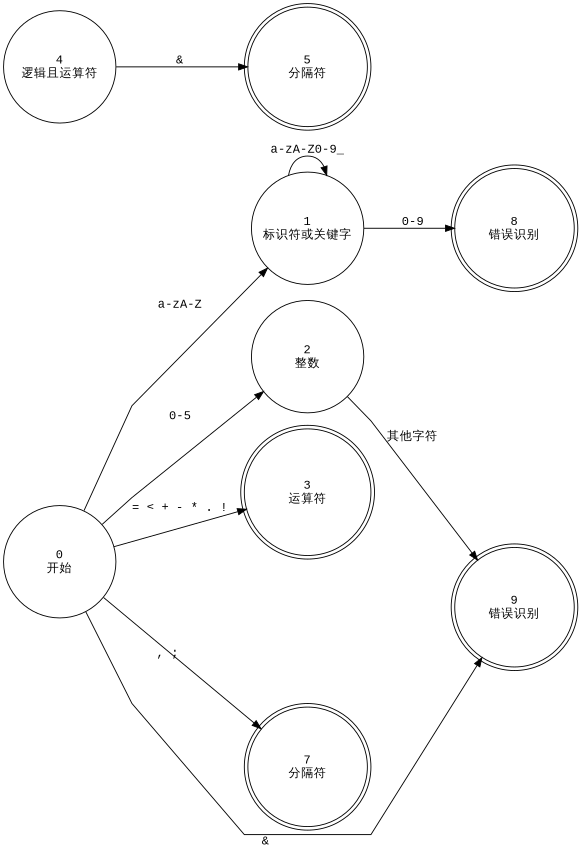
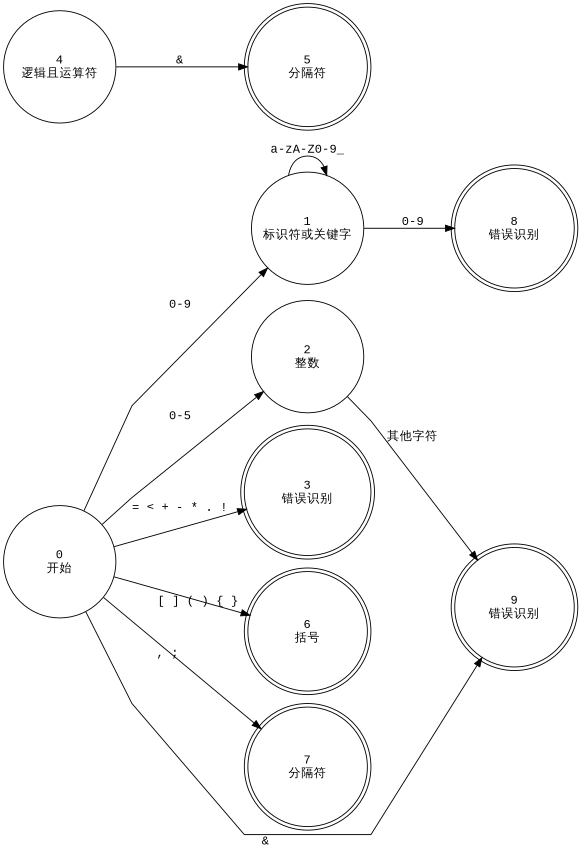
edge "0 开始" -> "1 标识符或关键字": label "a-zA-Z" -> "0-9"
node "3 运算符": label "3 运算符" -> "3 错误识别"
node "6 括号": added
